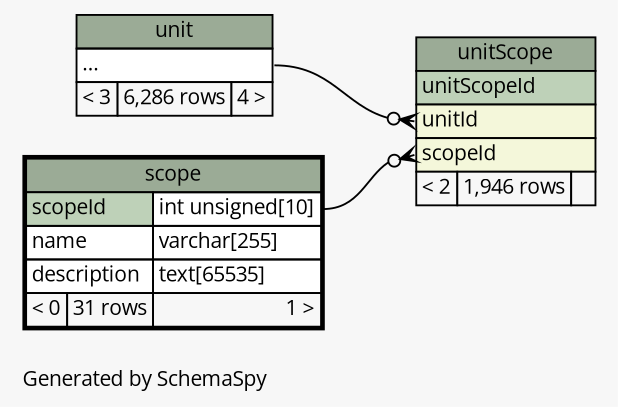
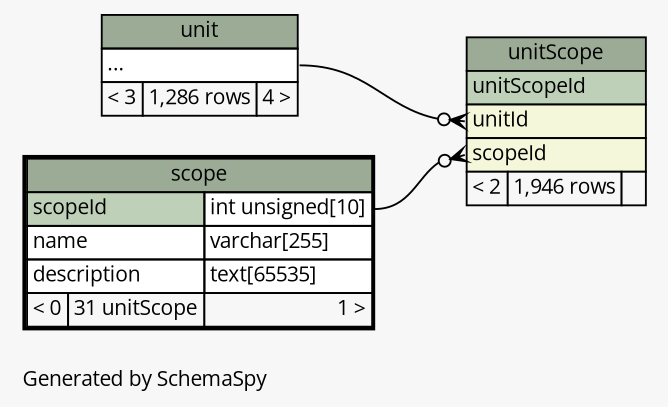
node "unit": text "6,286 rows" -> "1,286 rows"
node "scope": text "31 rows" -> "31 unitScope"
